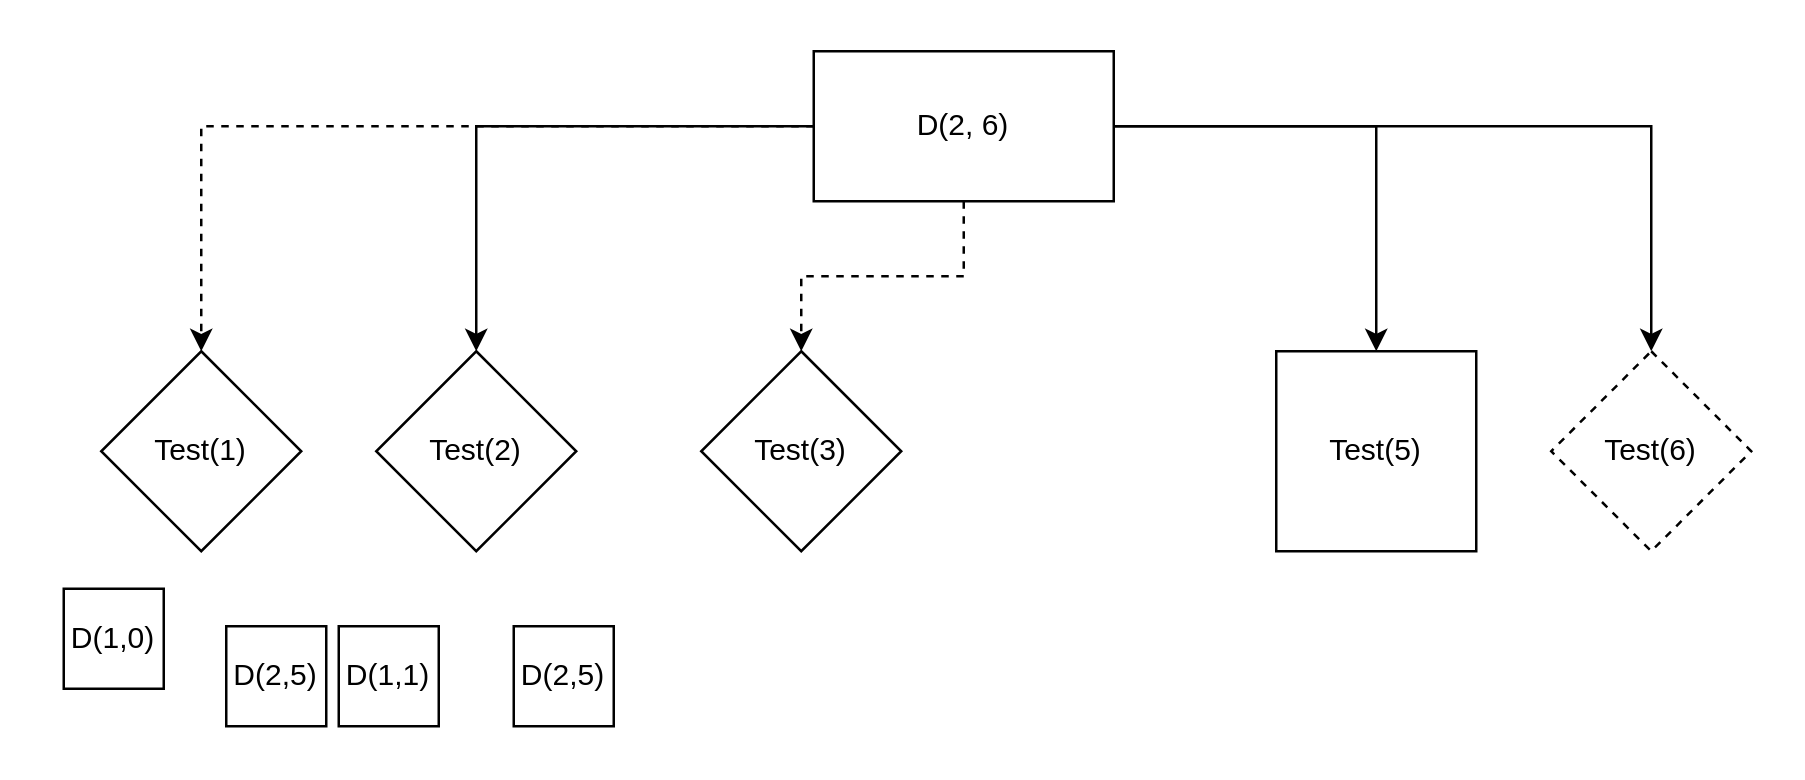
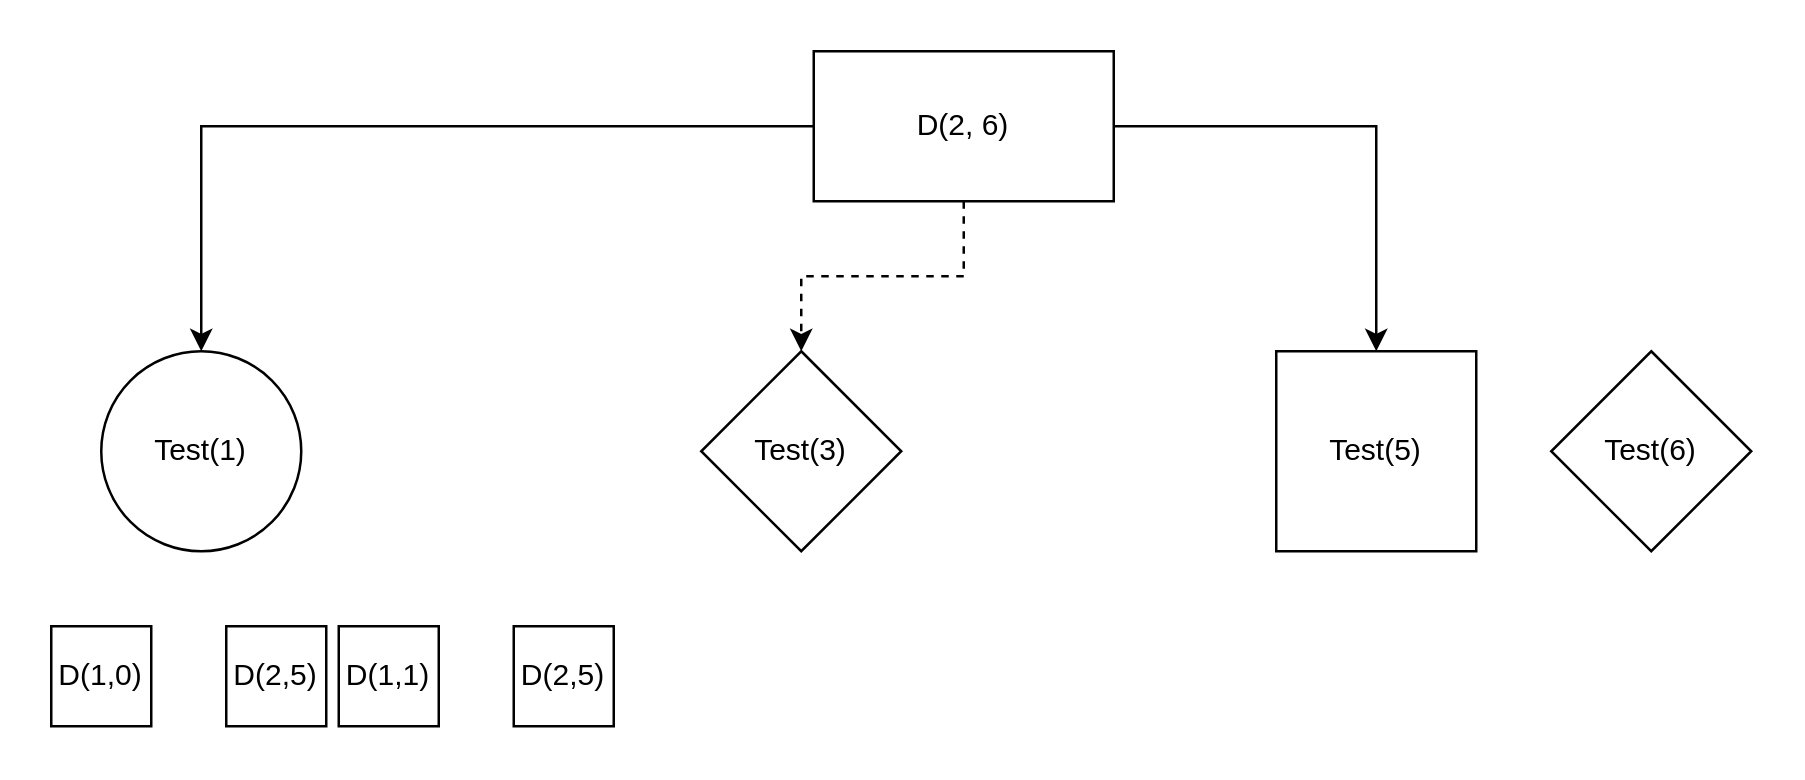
edge "D(2, 6)" -> "Test(1)": style dashed -> solid
edge "D(2, 6)" -> "Test(6)": removed
edge "D(2, 6)" -> "Test(2)": removed
node "Test(1)": shape diamond -> ellipse
node "Test(2)": removed
node "Test(6)": style dashed -> solid
node "D(1,0)": moved (114, 639) -> (101, 676)
